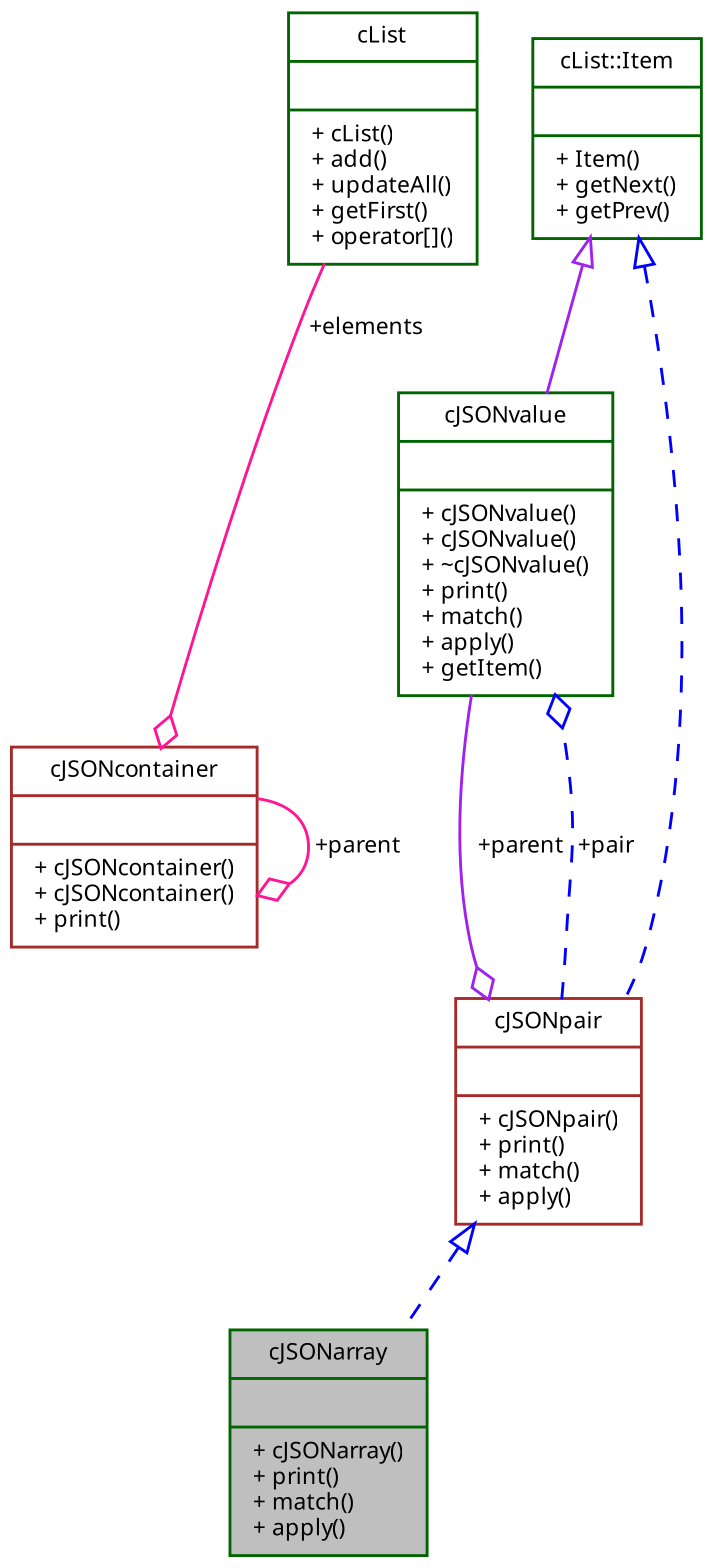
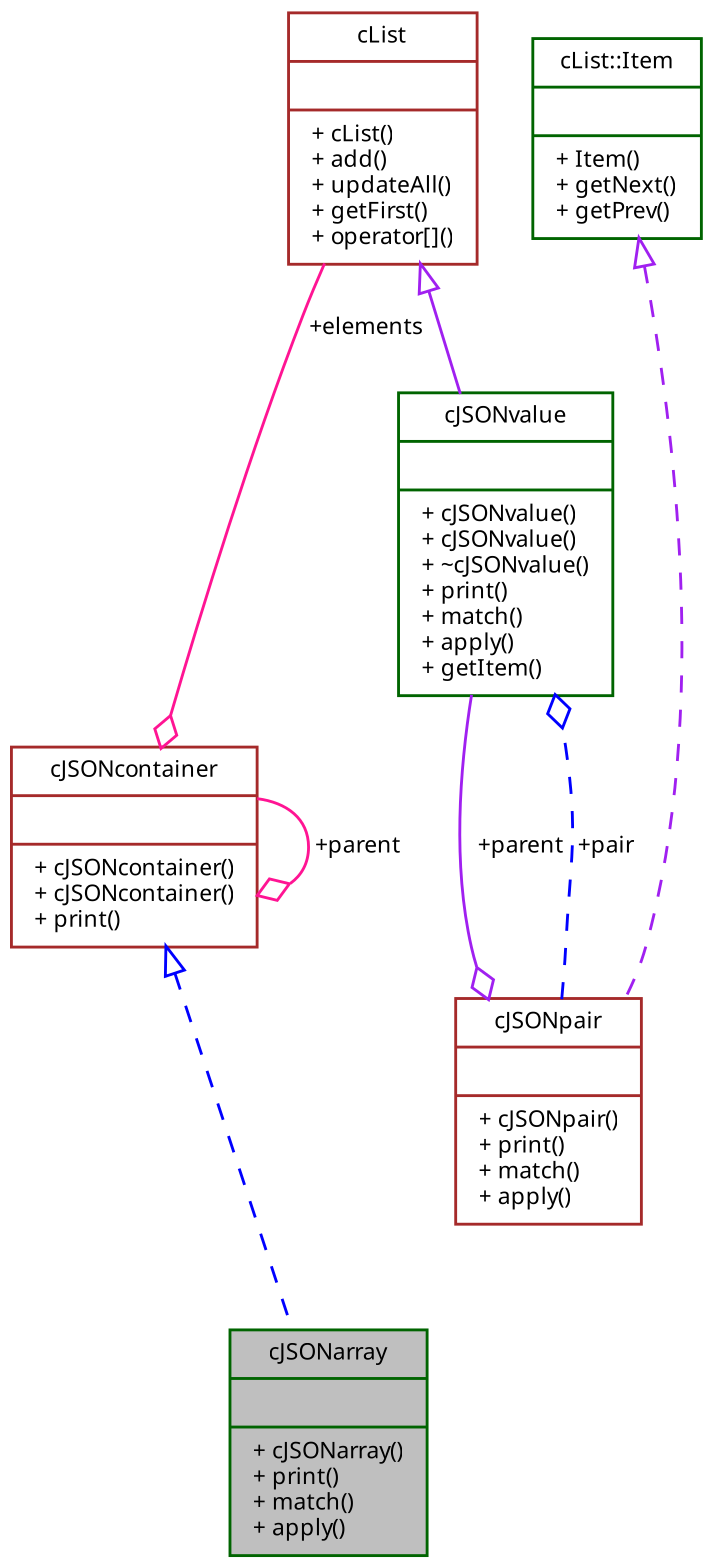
node "cList": color darkgreen -> brown
edge "cJSONvalue" -> "cList::Item": now "cJSONvalue" -> "cList"
edge "cJSONpair" -> "cList::Item": color blue -> purple
edge "cJSONarray" -> "cJSONpair": now "cJSONarray" -> "cJSONcontainer"
